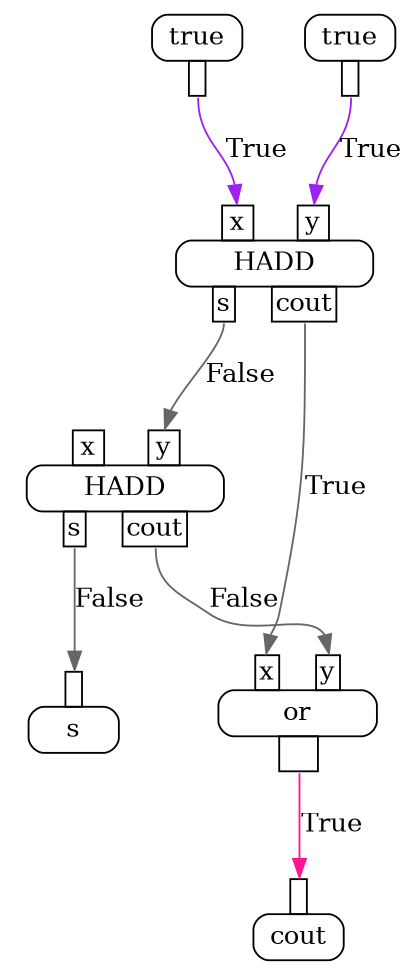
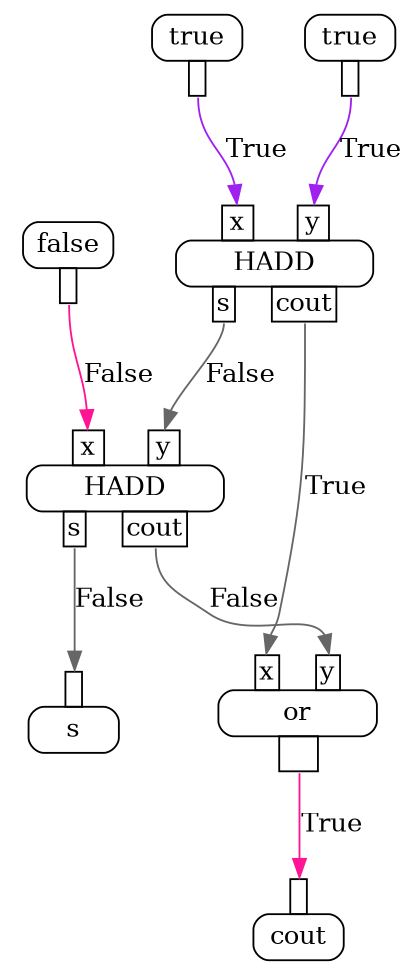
node "false": added
